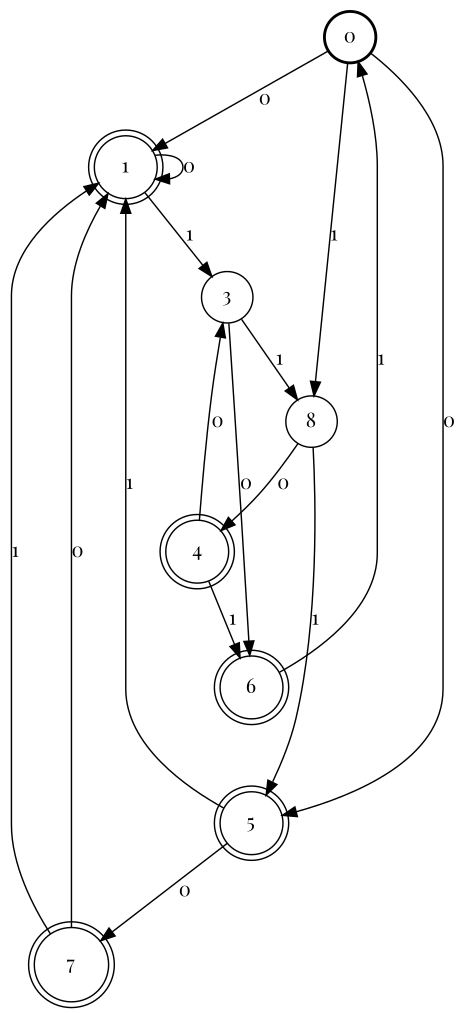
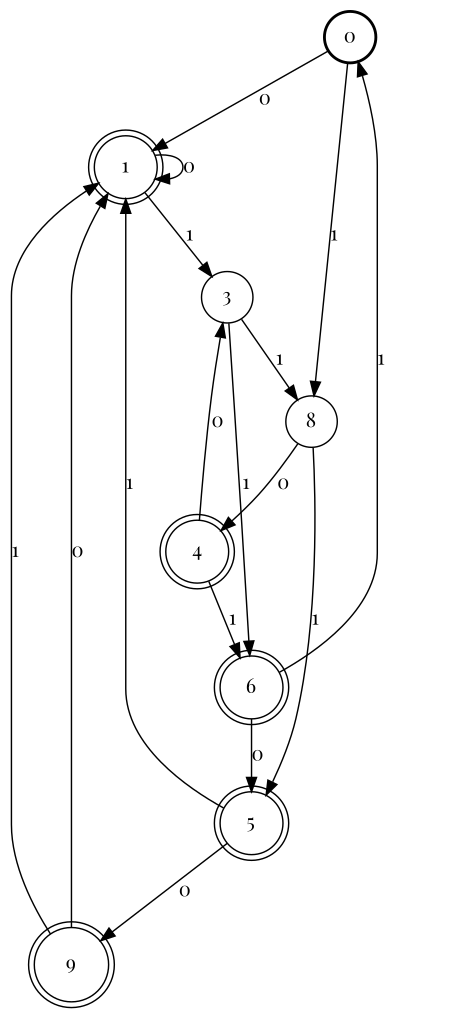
edge "0" -> "5": now "6" -> "5"
edge "3" -> "6": label "0" -> "1"
node "7": label "7" -> "9"
